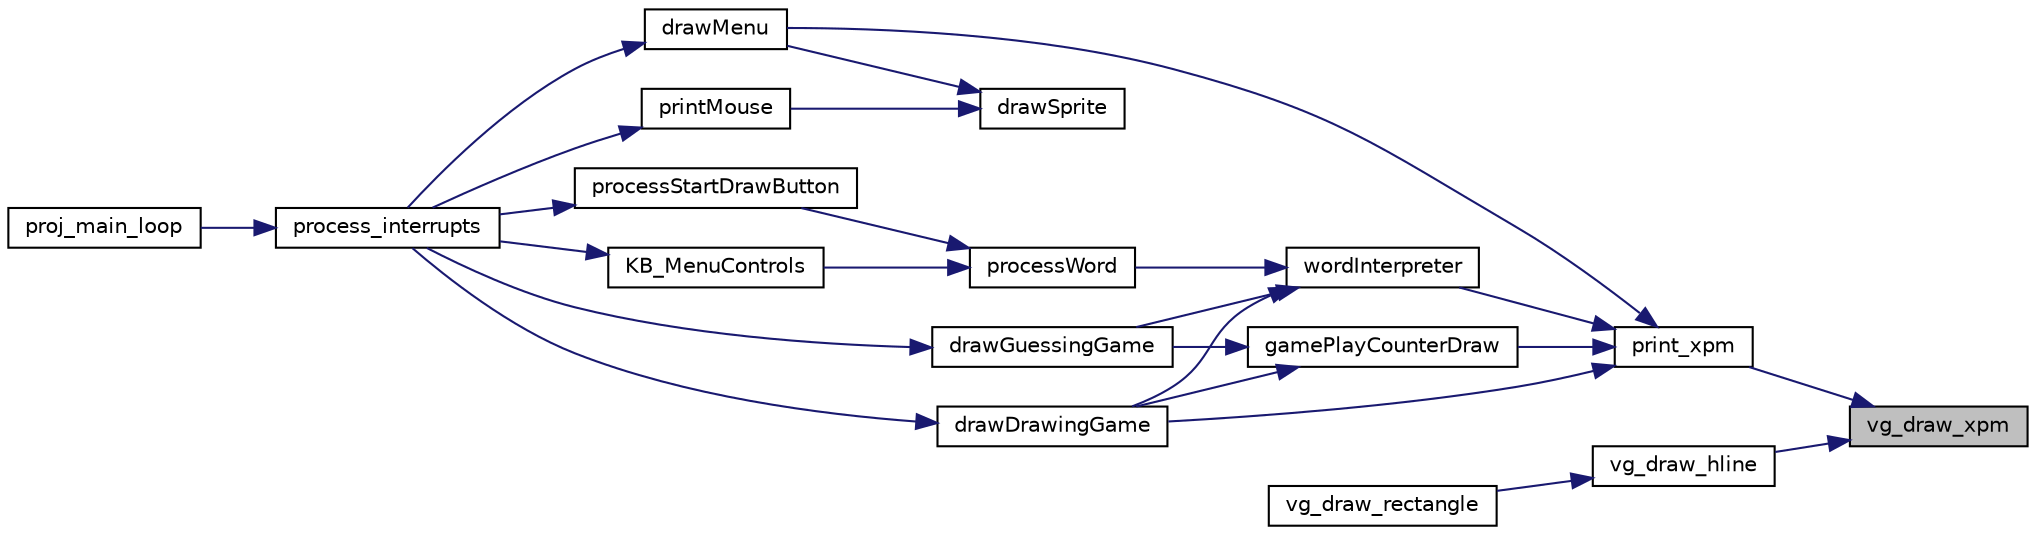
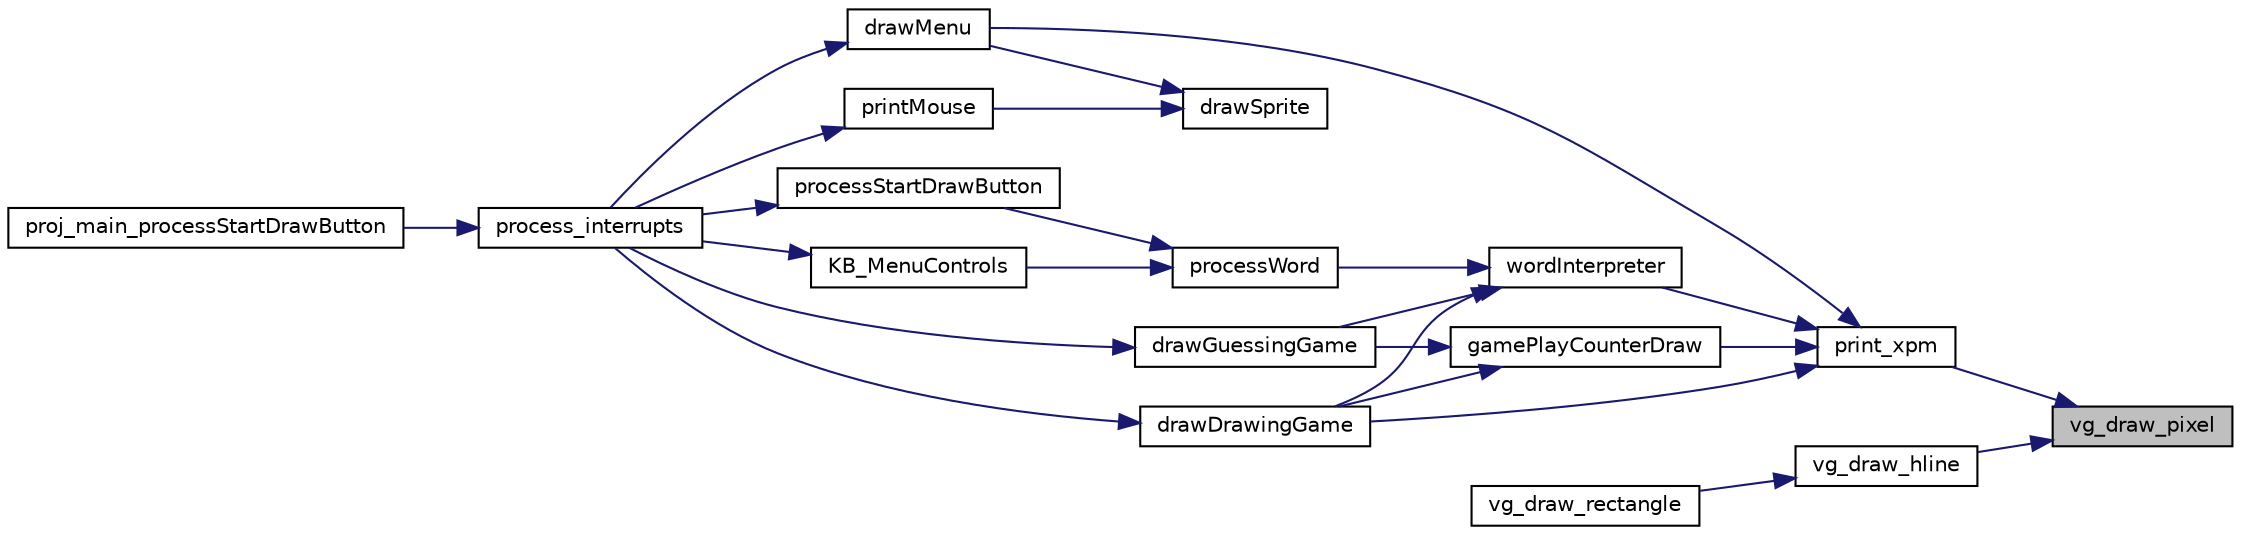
node "proj_main_loop": label "proj_main_loop" -> "proj_main_processStartDrawButton"
node "vg_draw_xpm": label "vg_draw_xpm" -> "vg_draw_pixel"
